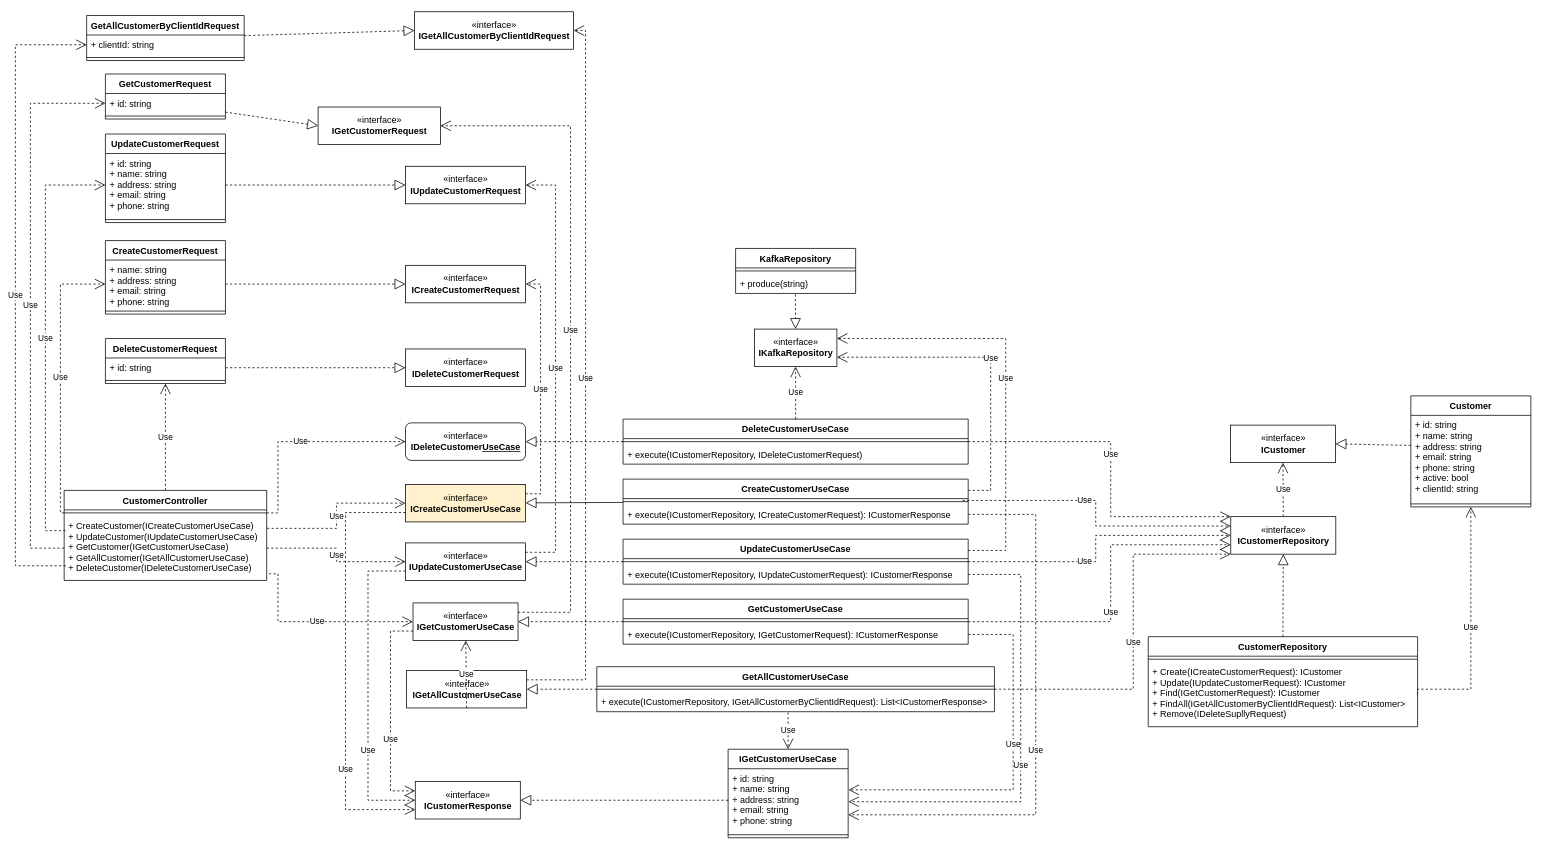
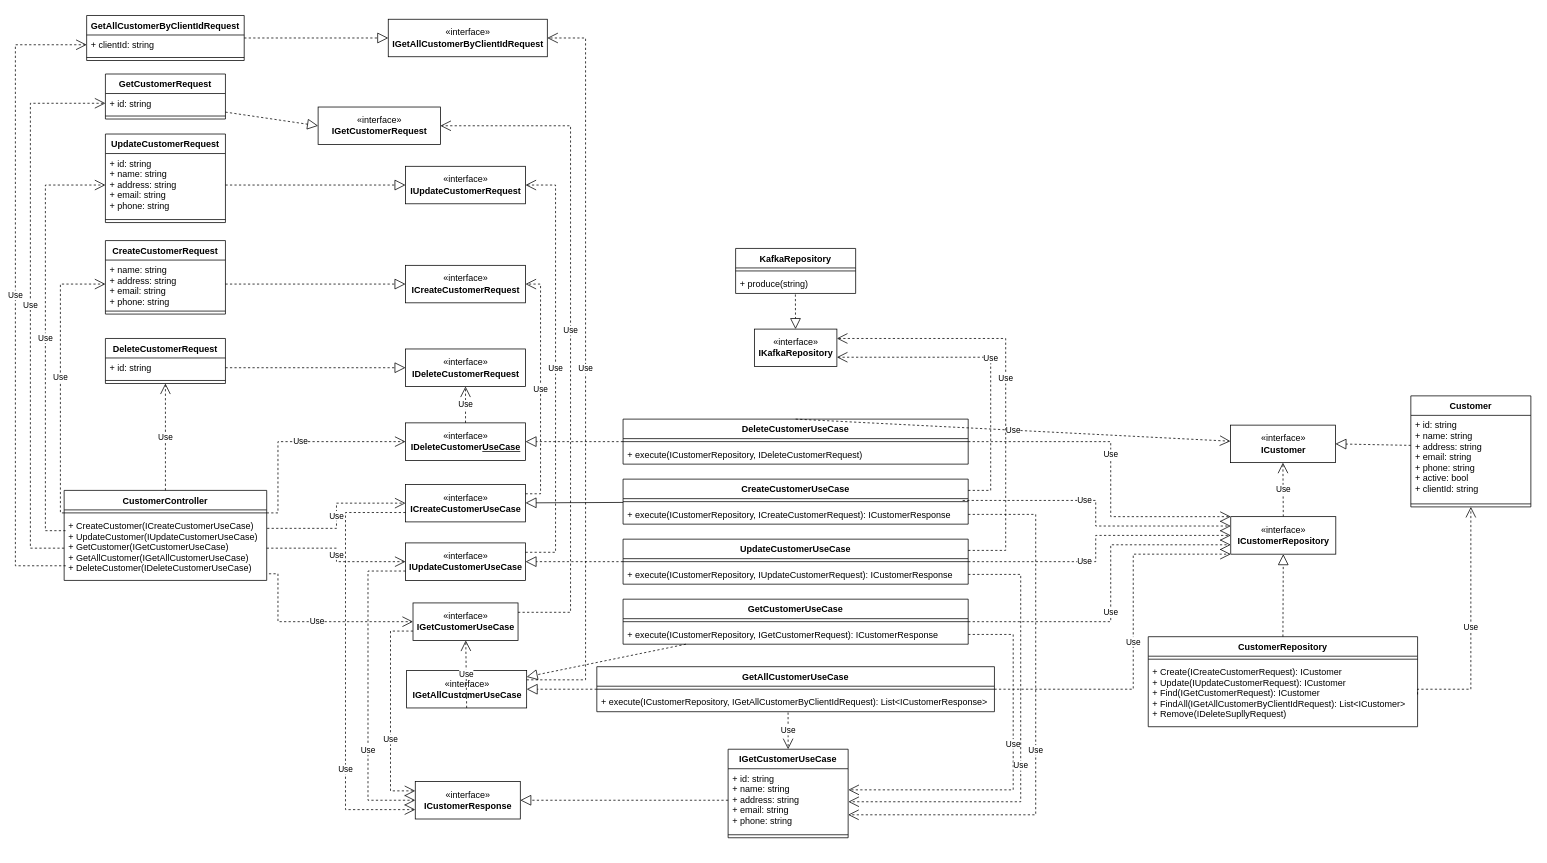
node "«interface» IGetAllCustomerByClientIdRequest": moved (494, 30) -> (468, 38)
edge "DeleteCustomerUseCase" -> "«interface» IKafkaRepository": now "DeleteCustomerUseCase" -> "«interface» ICustomer"
edge "«interface» IDeleteCustomerUseCase" -> "«interface» IDeleteCustomerRequest": added, label "Use"
node "«interface» IDeleteCustomerUseCase": shape rounded rectangle -> rectangle
node "«interface» ICreateCustomerUseCase": fillcolor #fff2cc -> #ffffff
edge "GetCustomerUseCase" -> "«interface» IGetCustomerUseCase": now "GetCustomerUseCase" -> "«interface» IGetAllCustomerUseCase"
